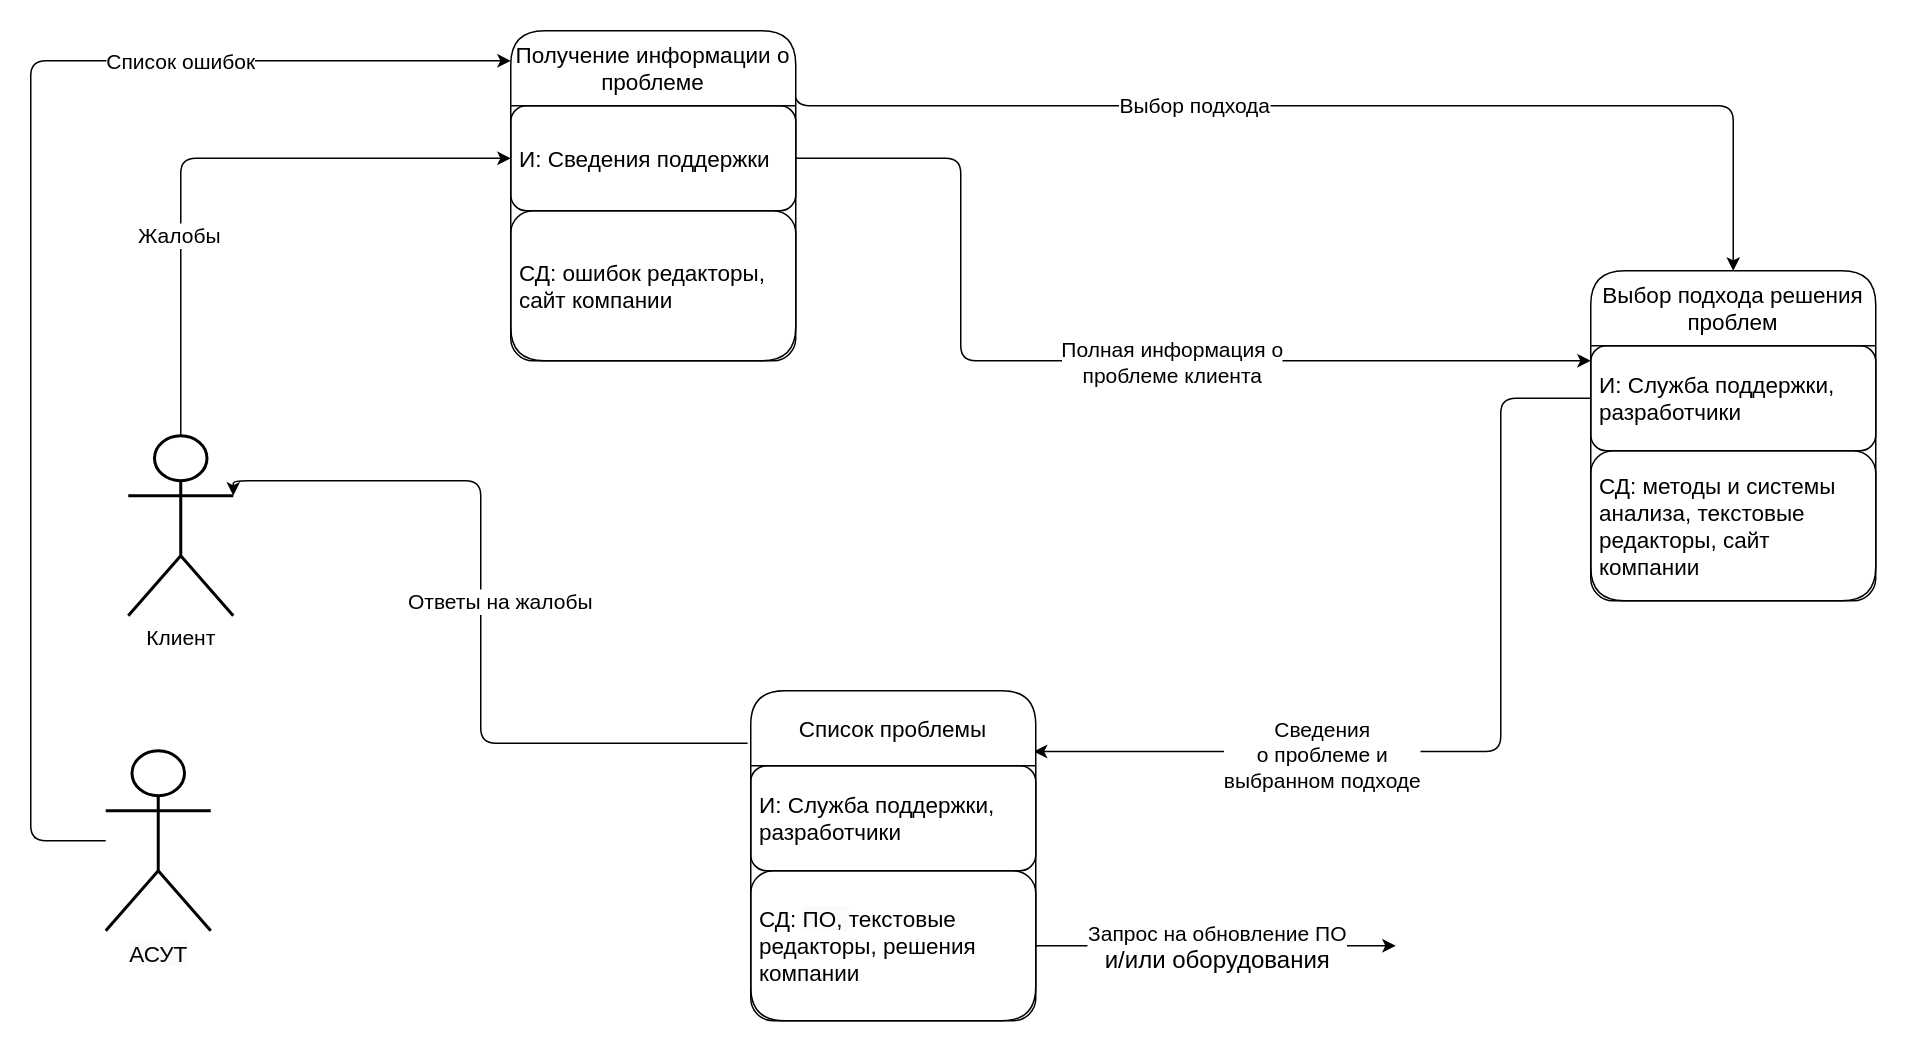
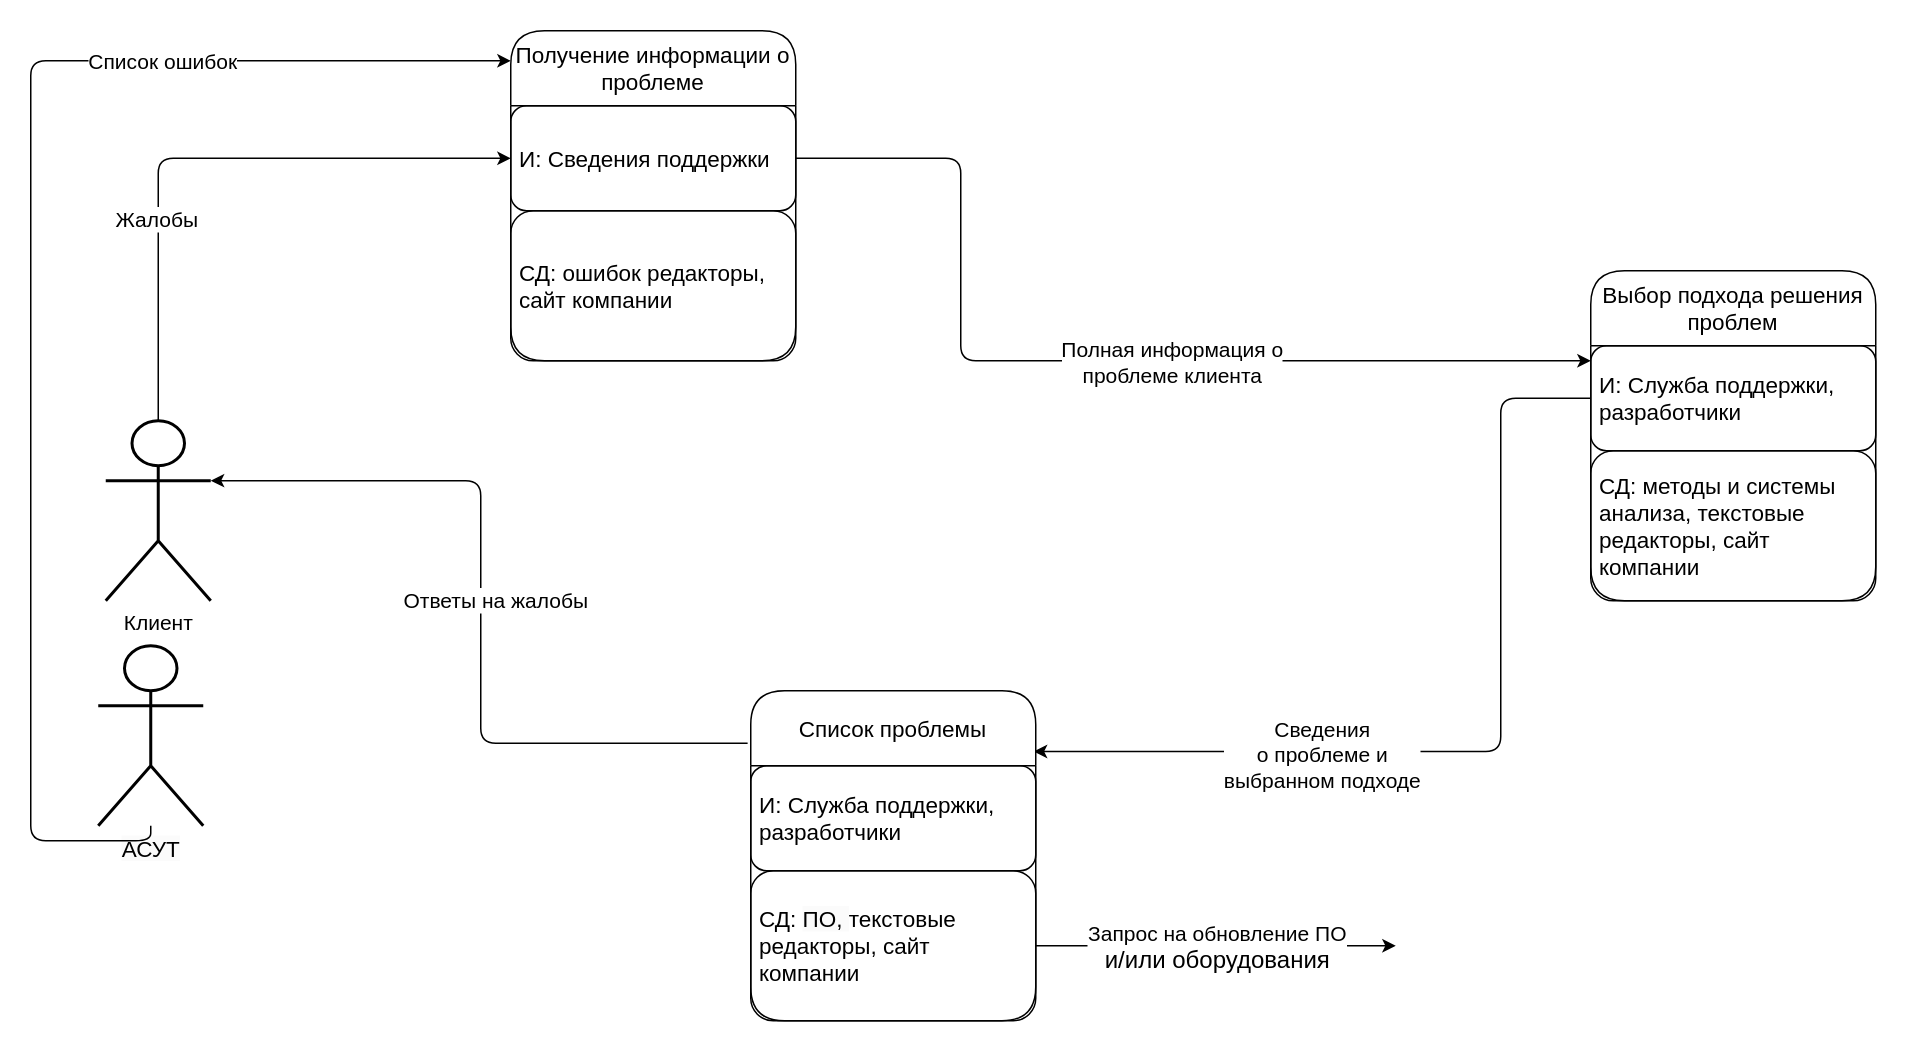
edge "Получение информации о проблеме" -> "Выбор подхода решения проблем": removed, label "Выбор подхода"
node "Клиент": moved (181, 526) -> (158, 511)
node "АСУТ": moved (158, 841) -> (151, 736)
node "СД: ПО, текстовые редакторы, решения компании": label "СД: ПО, текстовые редакторы, решения компании" -> "СД: ПО, текстовые редакторы, сайт компании"
